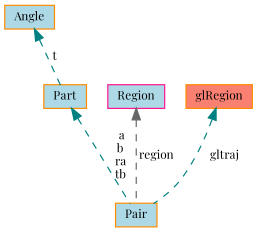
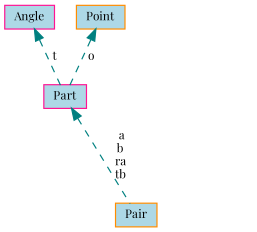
node "Angle": color darkorange -> deeppink
node "Point": added
node "Part": color darkorange -> deeppink
node "Region": removed
node "glRegion": removed
